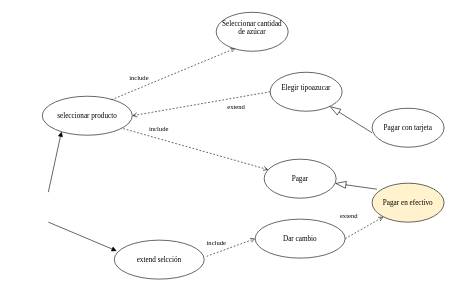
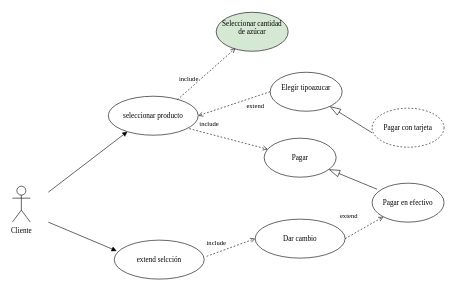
node "Seleccionar cantidad de azúcar": fillcolor #ffffff -> #d5e8d4
node "seleccionar producto": moved (87, 116) -> (153, 116)
node "Pagar con tarjeta": style solid -> dashed
node "Pagar": moved (300, 179) -> (300, 158)
node "Pagar en efectivo": fillcolor #fff2cc -> #ffffff
node "Cliente": added
